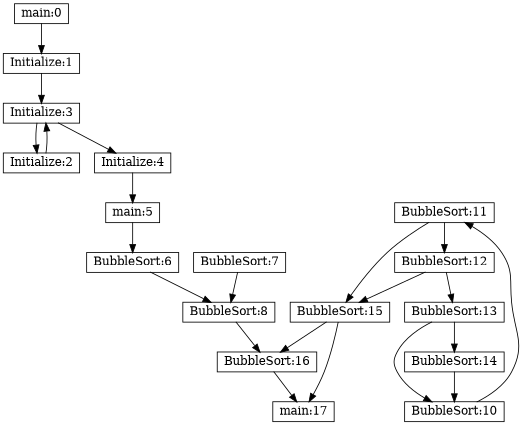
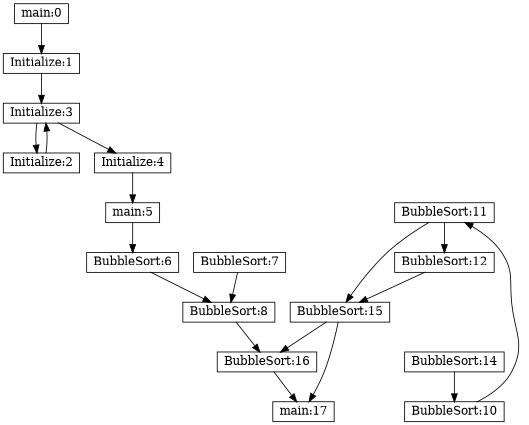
node "BubbleSort:13": removed
